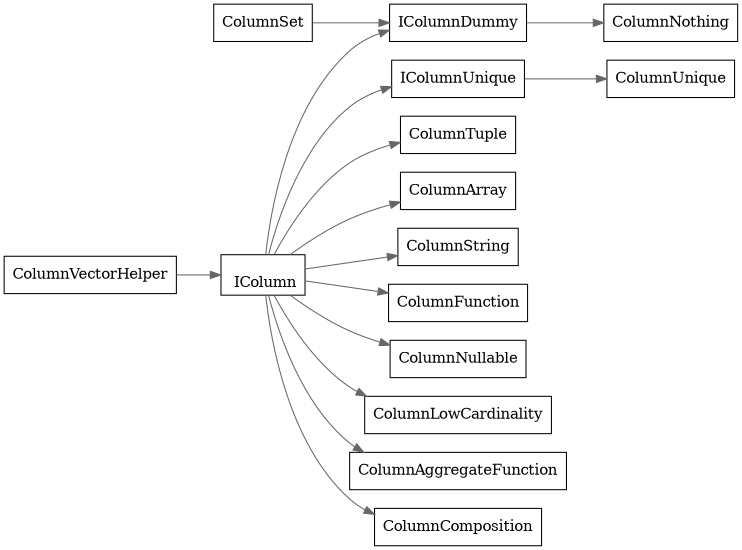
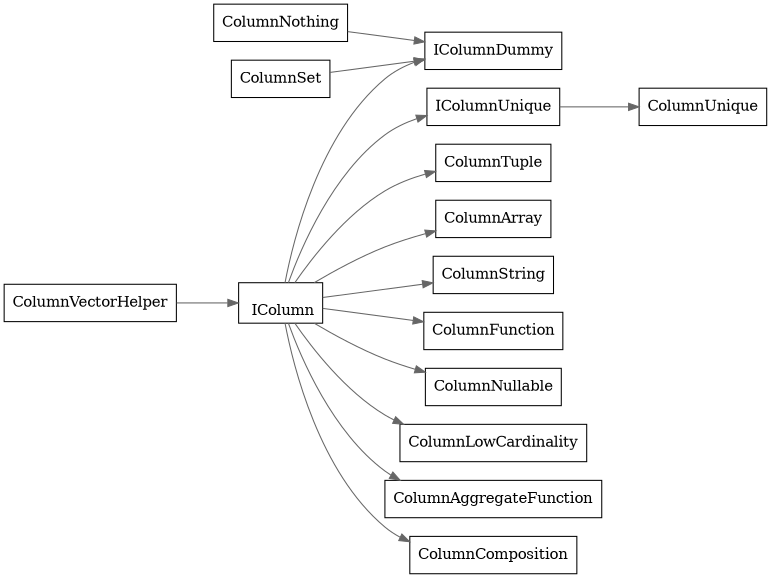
edge "IColumnDummy" -> "ColumnNothing": reversed
